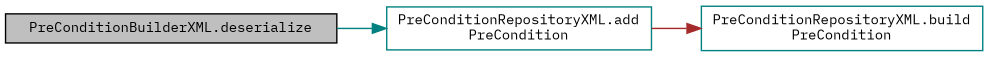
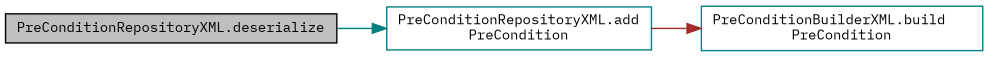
node "PreConditionBuilderXML.deserialize": label "PreConditionBuilderXML.deserialize" -> "PreConditionRepositoryXML.deserialize"
node "PreConditionRepositoryXML.build PreCondition": label "PreConditionRepositoryXML.build PreCondition" -> "PreConditionBuilderXML.build PreCondition"
